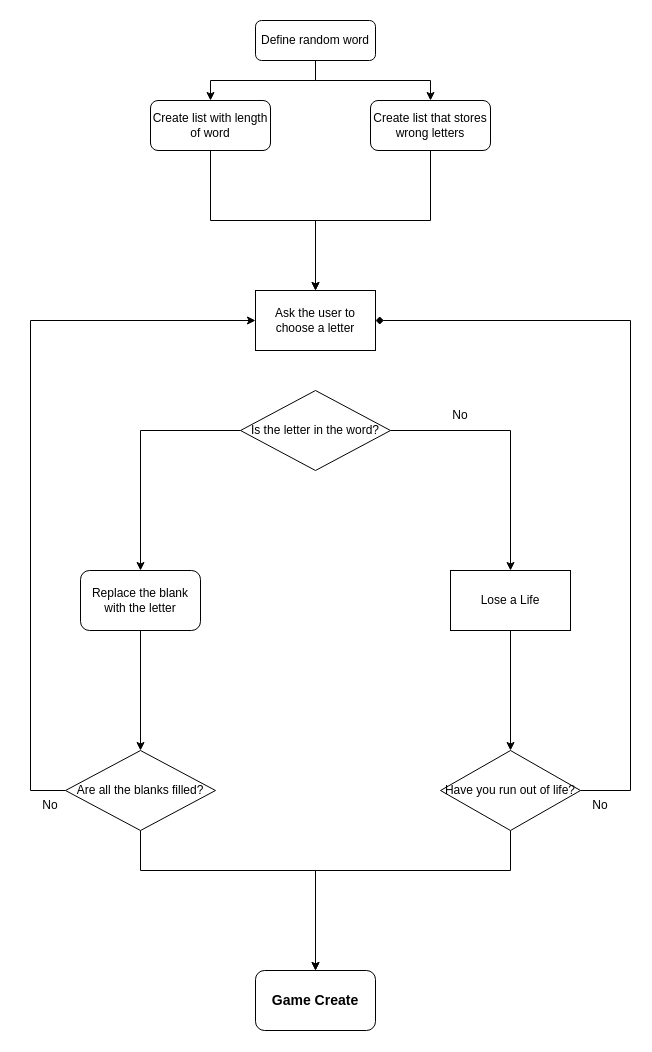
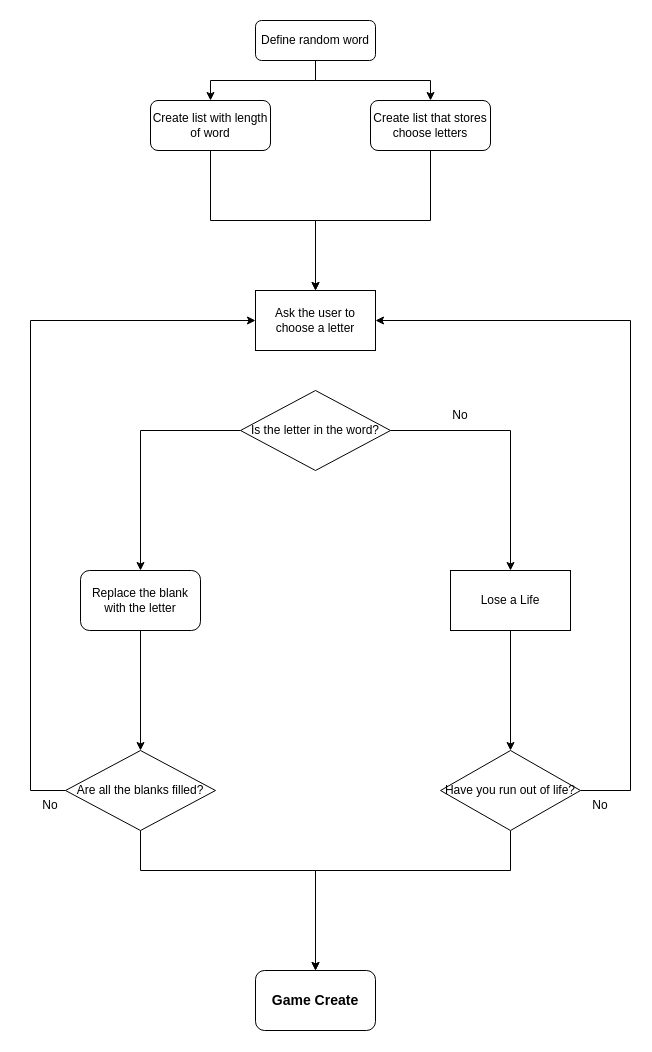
node "Create list that stores wrong letters": label "Create list that stores wrong letters" -> "Create list that stores choose letters"
edge "Have you run out of life?" -> "Ask the user to choose a letter": arrowhead diamond -> classic
